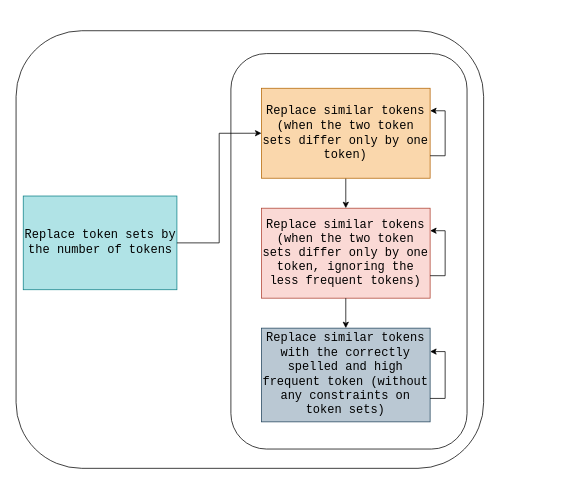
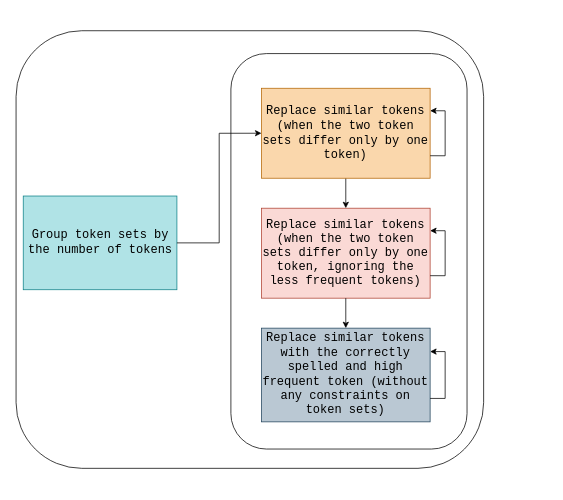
node "Replace token sets by the number of tokens": label "Replace token sets by the number of tokens" -> "Group token sets by the number of tokens"
